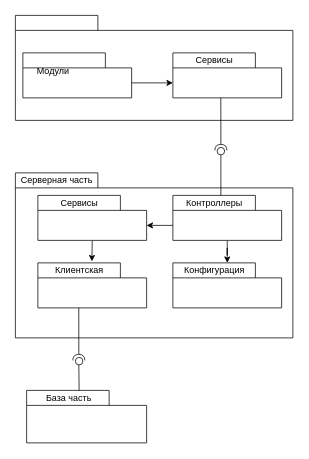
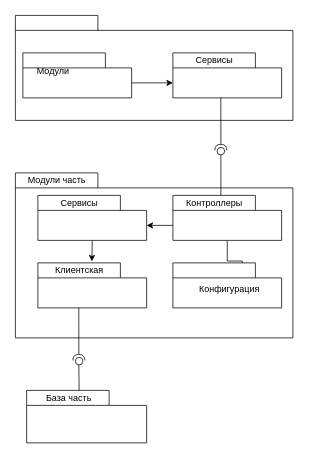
node "Серверная часть": label "Серверная часть" -> "Модули часть"
node "Конфигурация": moved (214, 270) -> (229, 289)
